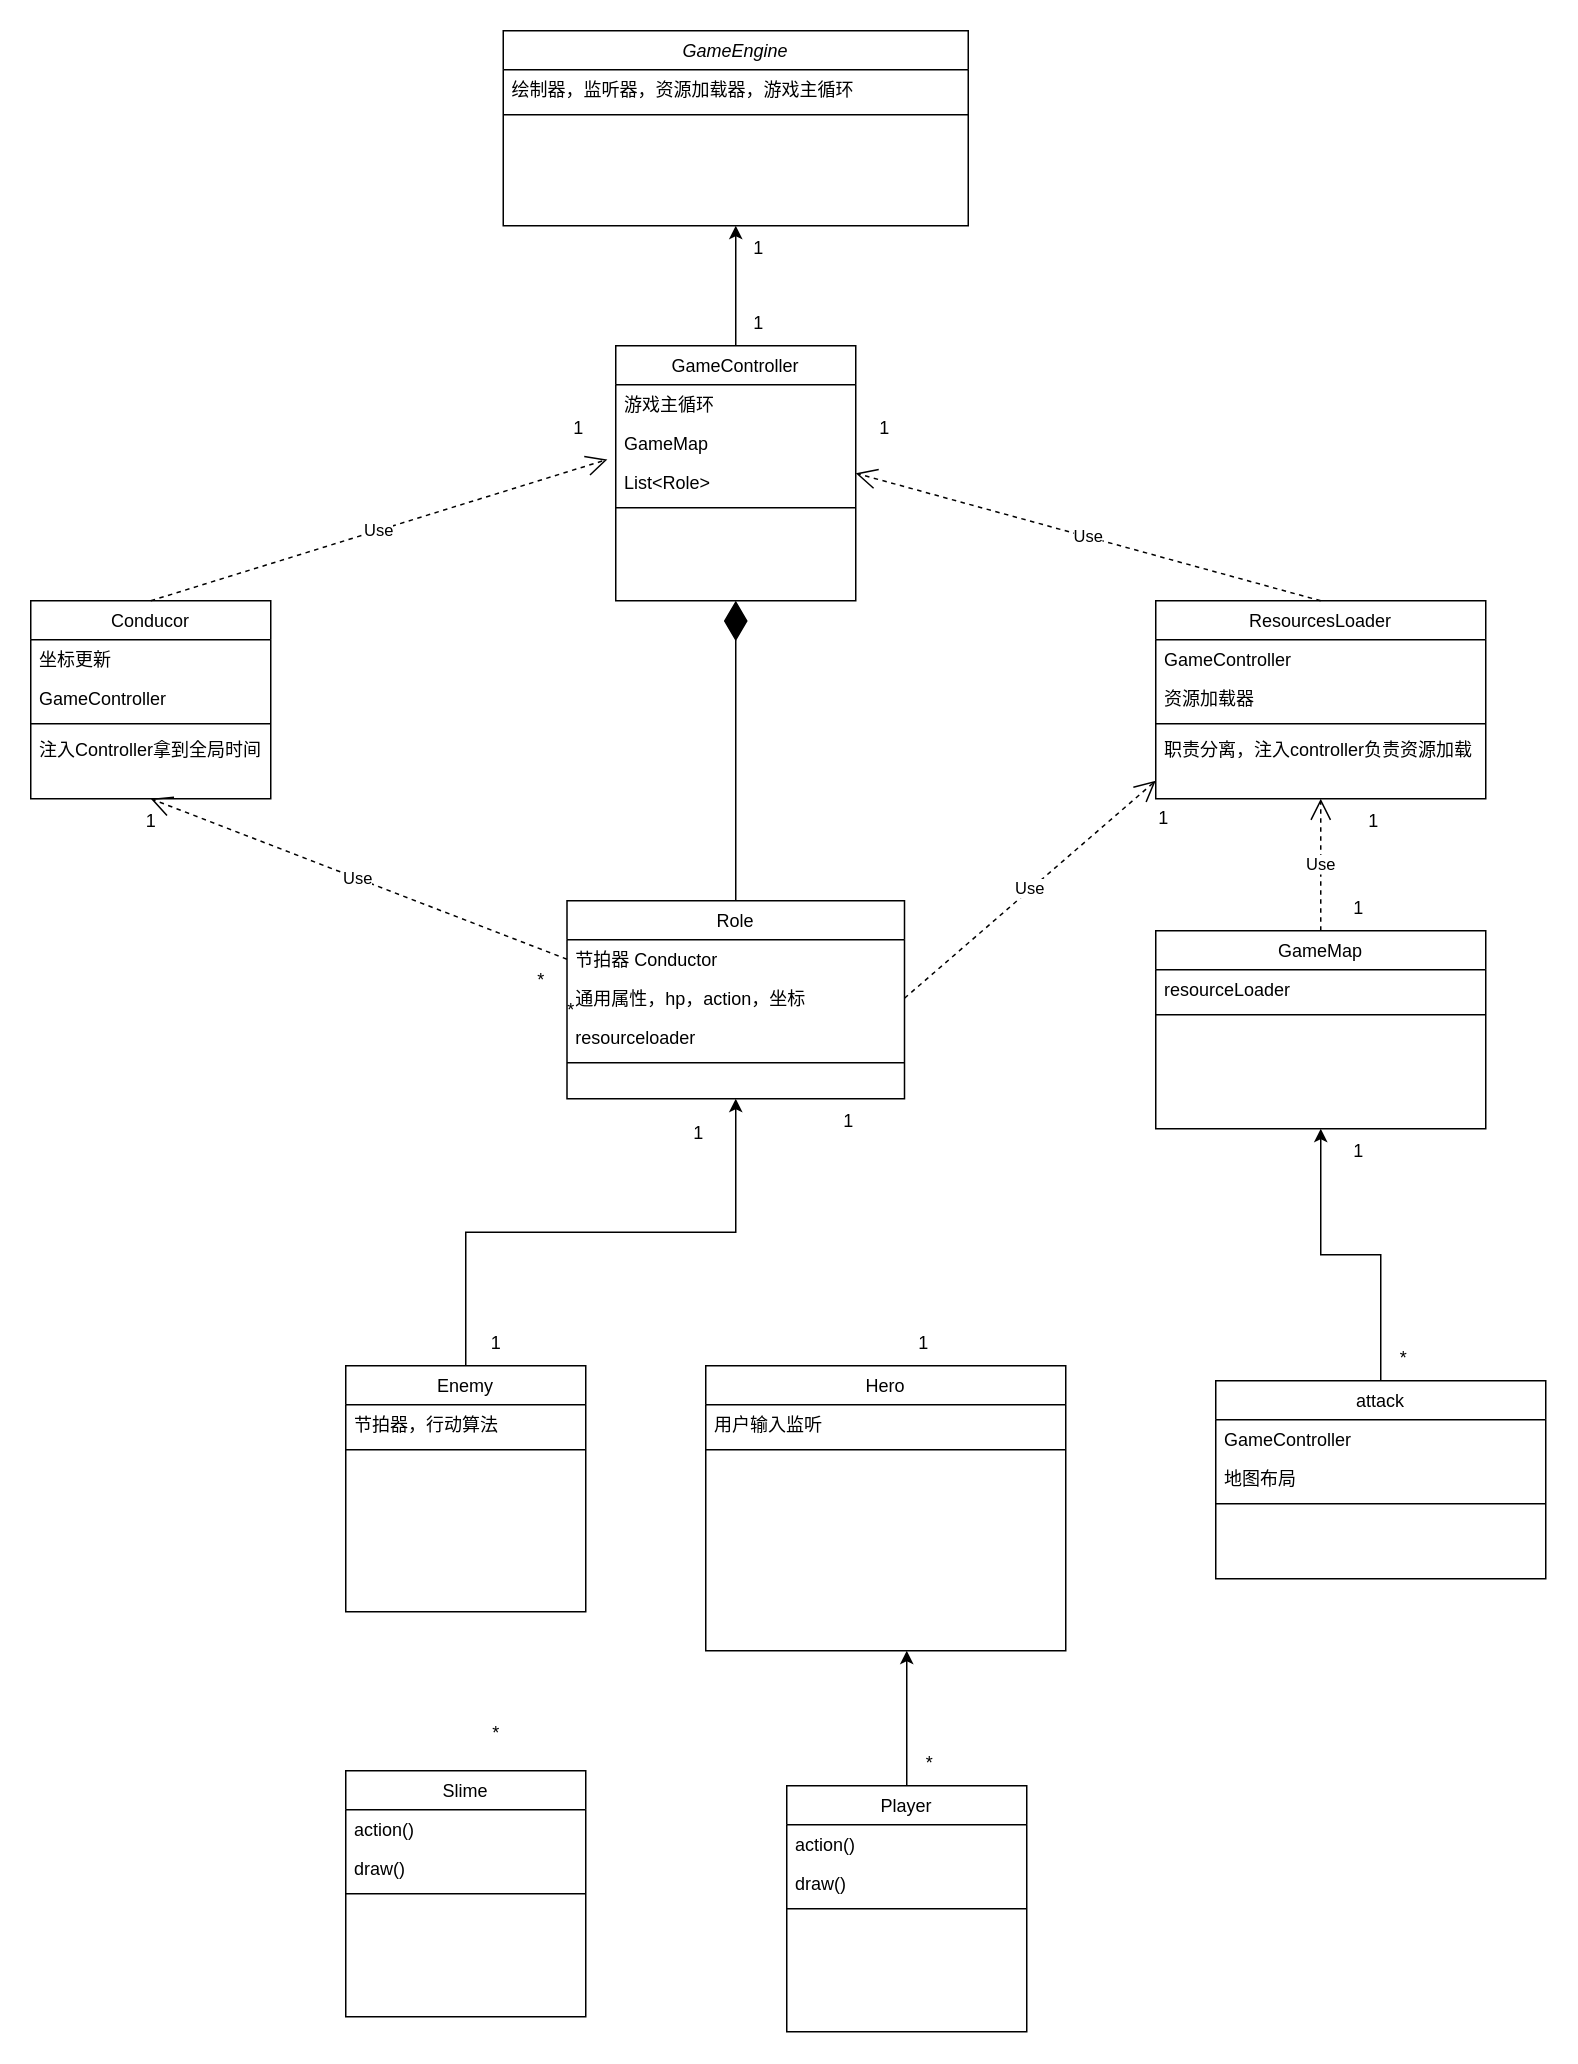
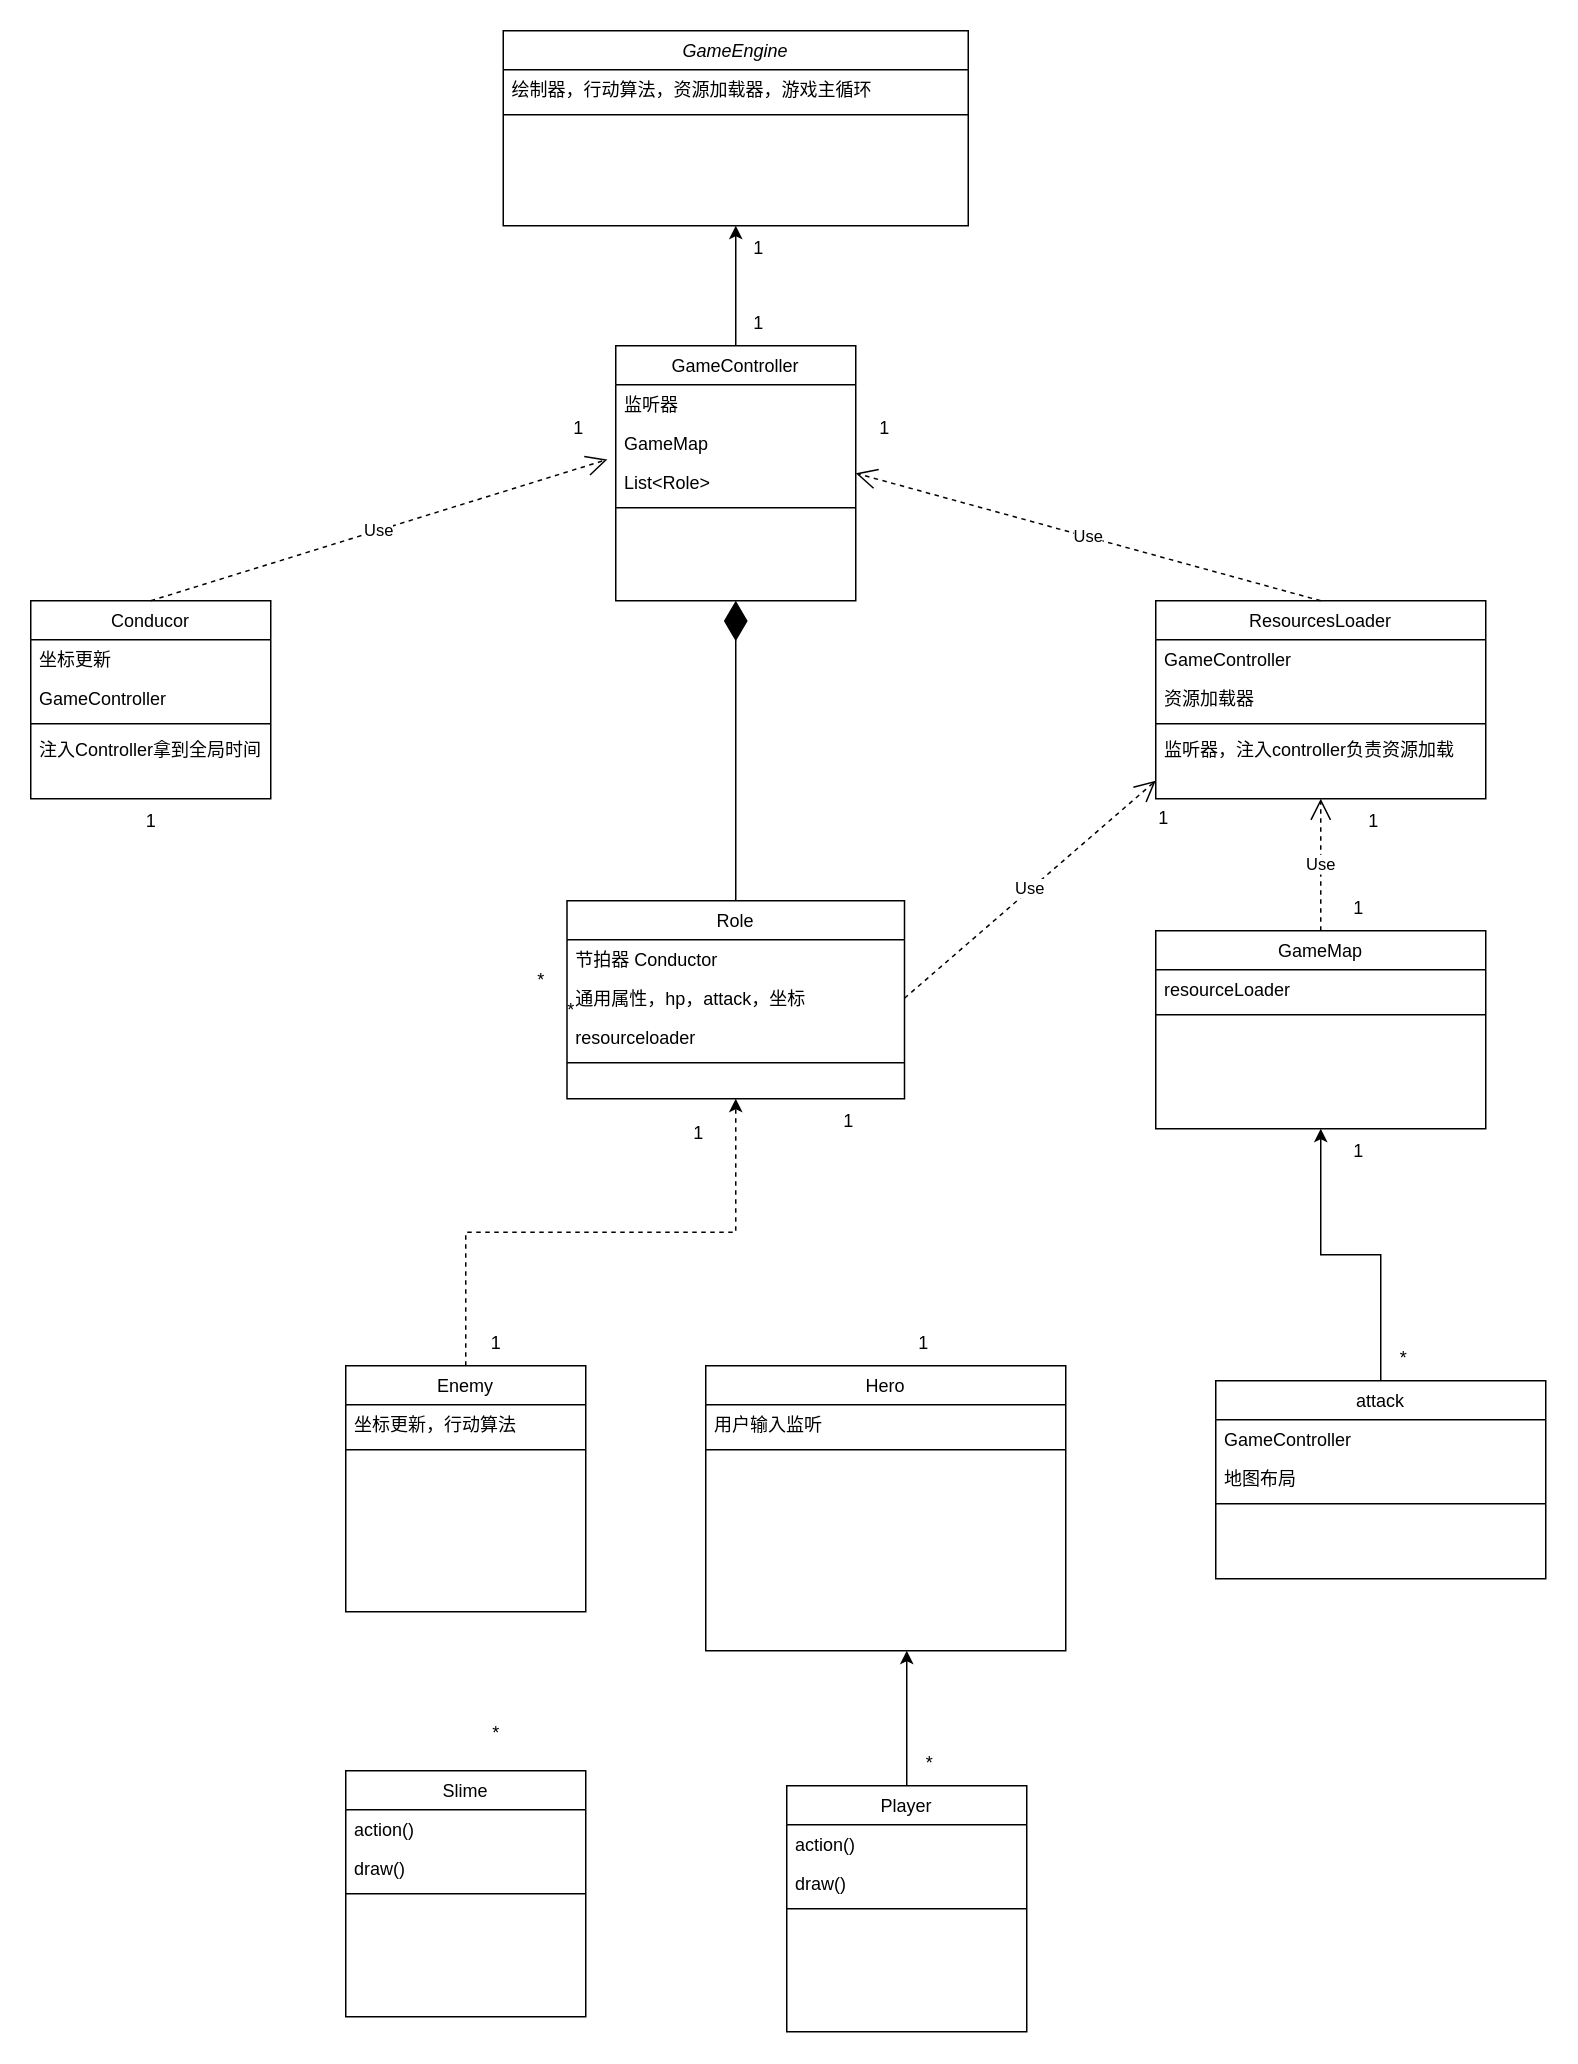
node "绘制器，监听器，资源加载器，游戏主循环": label "绘制器，监听器，资源加载器，游戏主循环" -> "绘制器，行动算法，资源加载器，游戏主循环"
node "游戏主循环": label "游戏主循环" -> "监听器"
node "职责分离，注入controller负责资源加载": label "职责分离，注入controller负责资源加载" -> "监听器，注入controller负责资源加载"
edge "节拍器 Conductor" -> "Conducor": removed, label "Use"
node "通用属性，hp，action，坐标": label "通用属性，hp，action，坐标" -> "通用属性，hp，attack，坐标"
edge "Enemy" -> "Role": style solid -> dashed
node "节拍器，行动算法": label "节拍器，行动算法" -> "坐标更新，行动算法"
